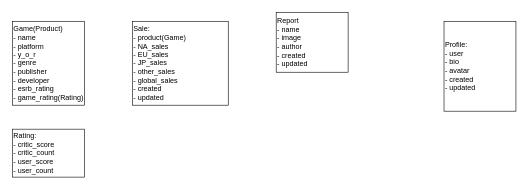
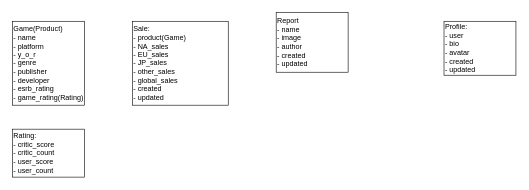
node "Profile: - user - bio - avatar - created - updated": size 72x90 -> 72x54
